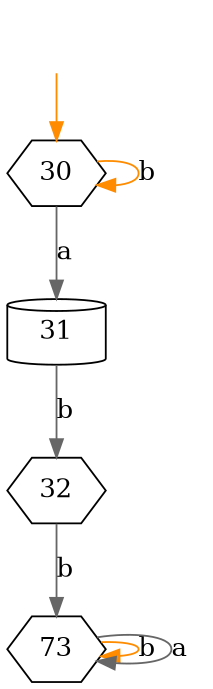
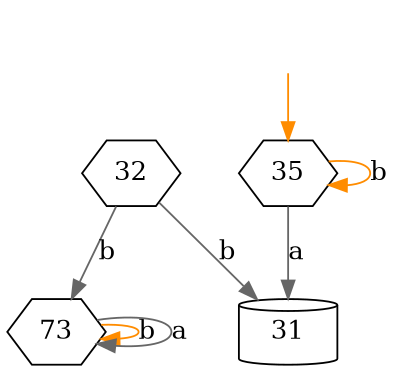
node "30": label "30" -> "35"
edge "31" -> "32": reversed
